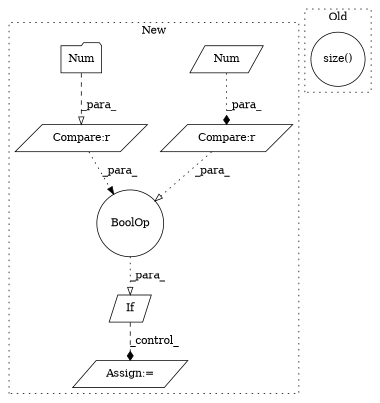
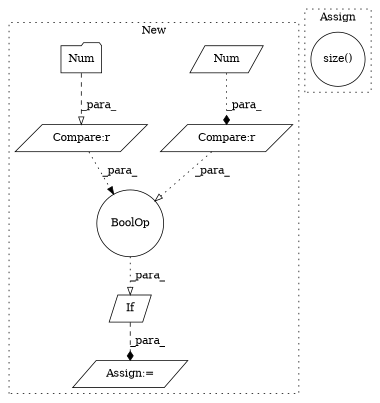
cluster "Old": label "Old" -> "Assign"
edge "If" -> "Assign:=": label "_control_" -> "_para_"
